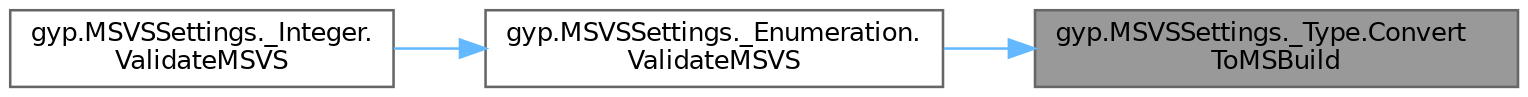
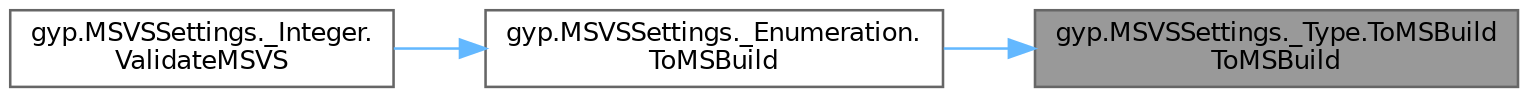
node "gyp.MSVSSettings._Enumeration. ValidateMSVS": label "gyp.MSVSSettings._Enumeration. ValidateMSVS" -> "gyp.MSVSSettings._Enumeration. ToMSBuild"
node "gyp.MSVSSettings._Type.Convert ToMSBuild": label "gyp.MSVSSettings._Type.Convert ToMSBuild" -> "gyp.MSVSSettings._Type.ToMSBuild ToMSBuild"
